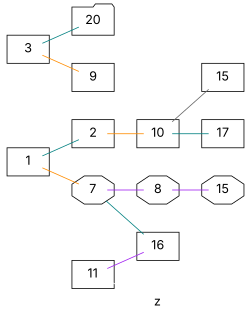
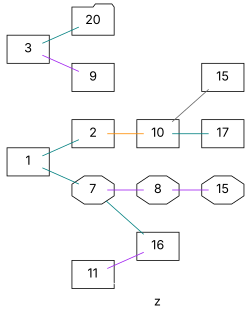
edge "3" -- "9": color darkorange -> purple
edge "1" -- "7": color darkorange -> teal
